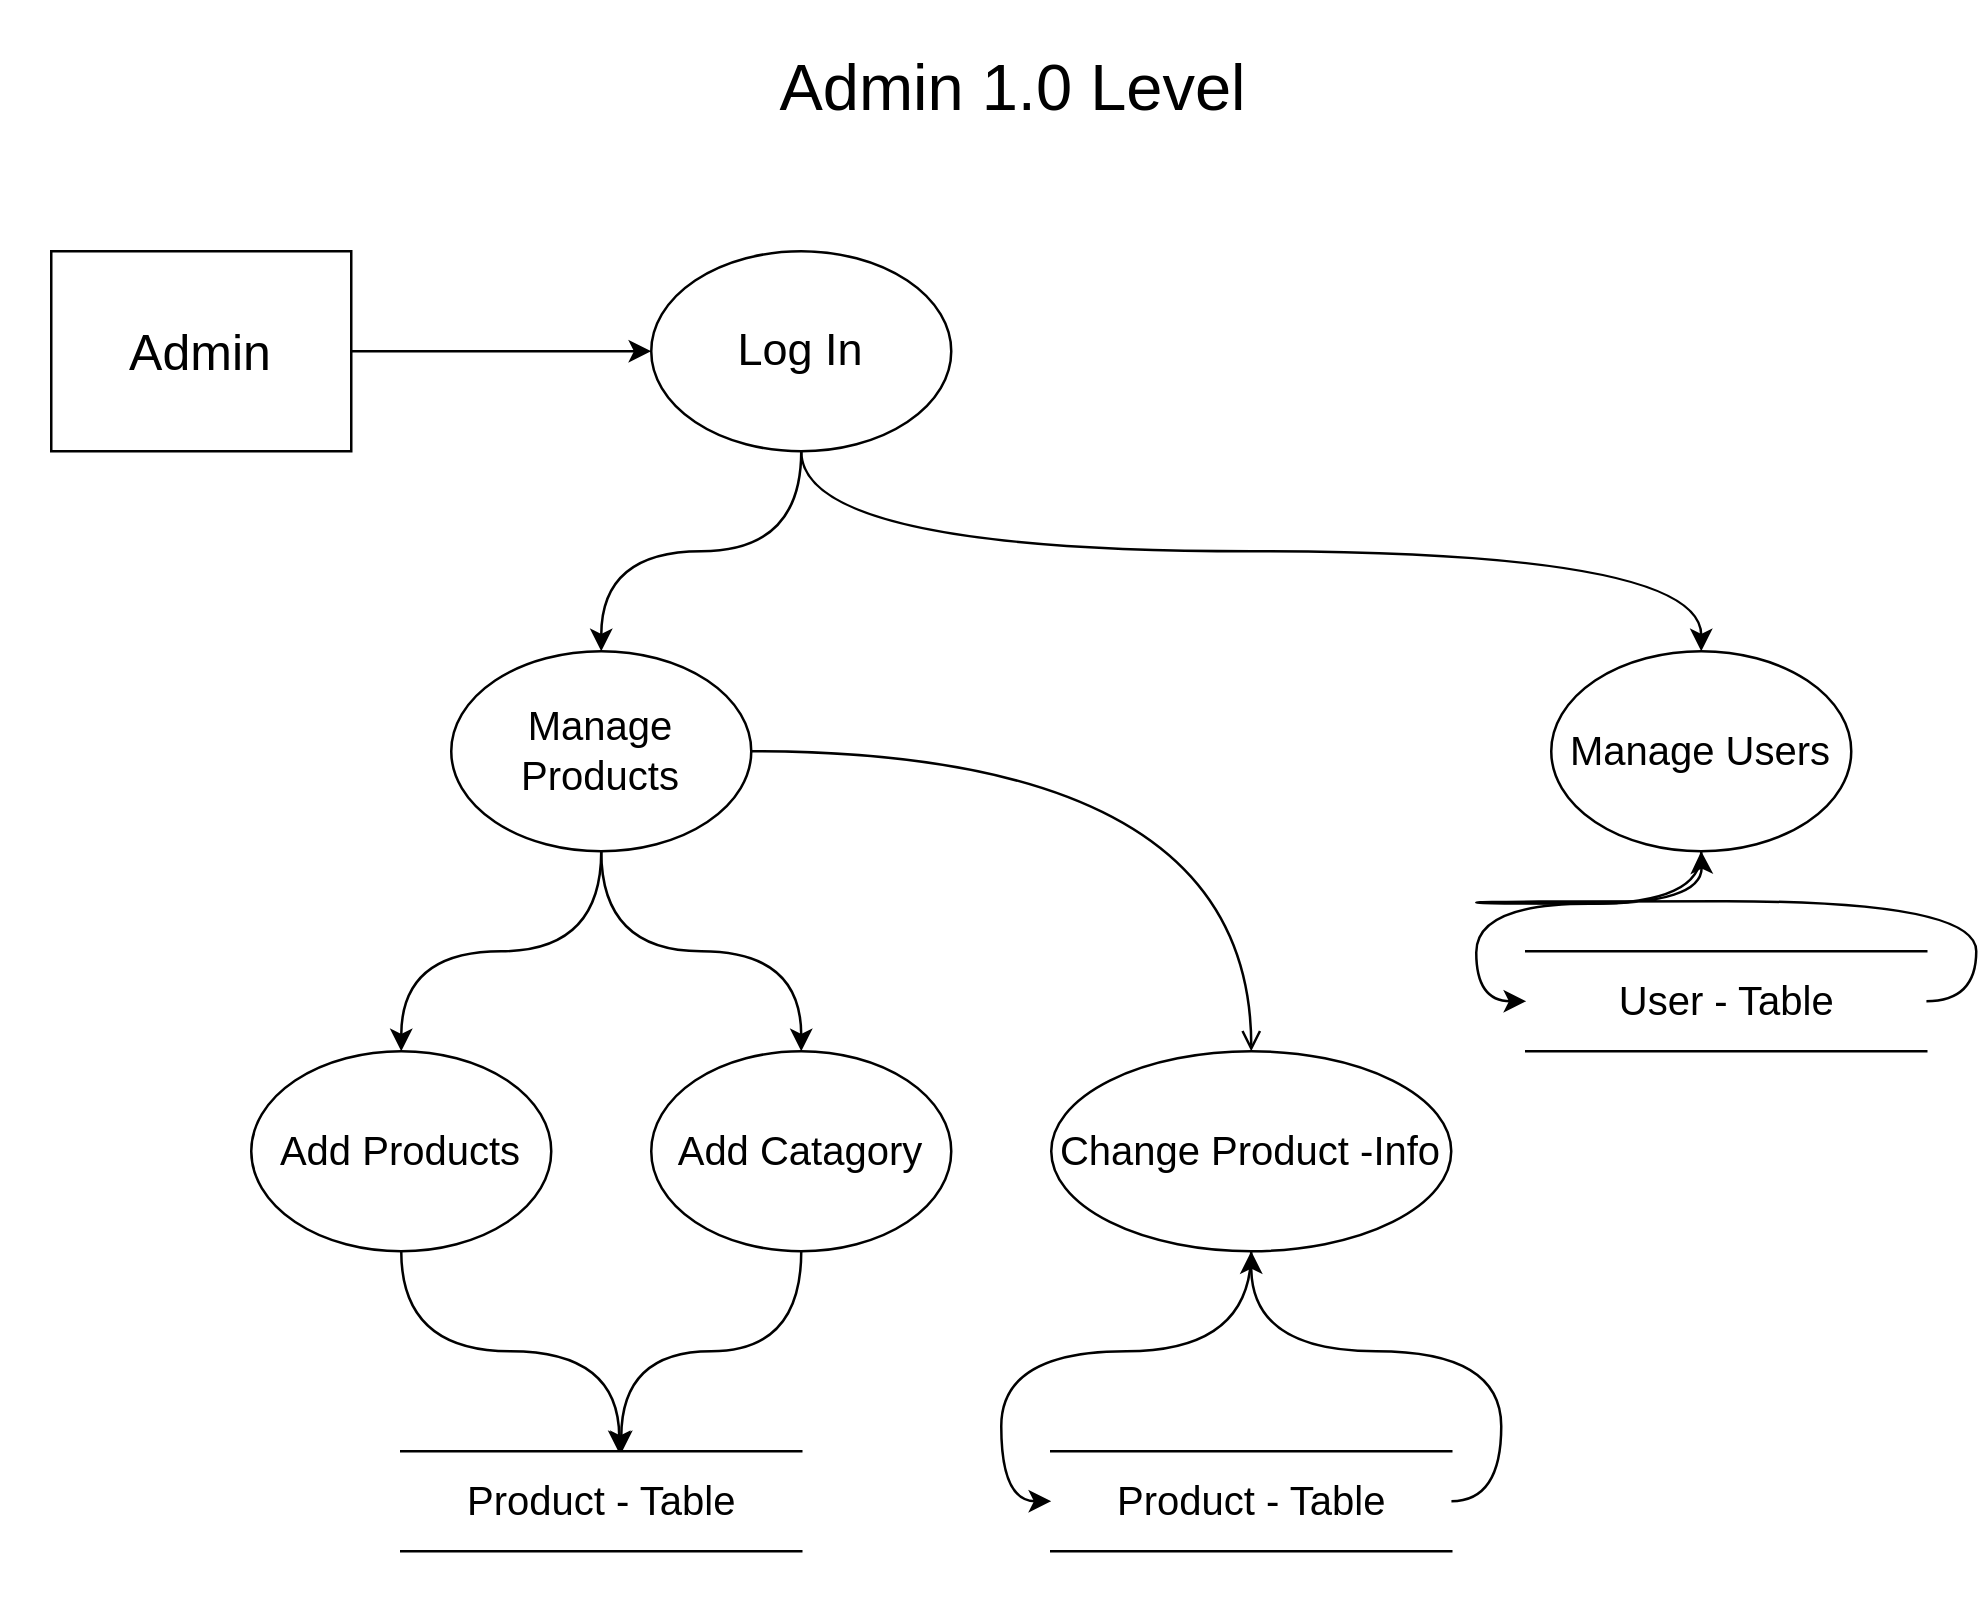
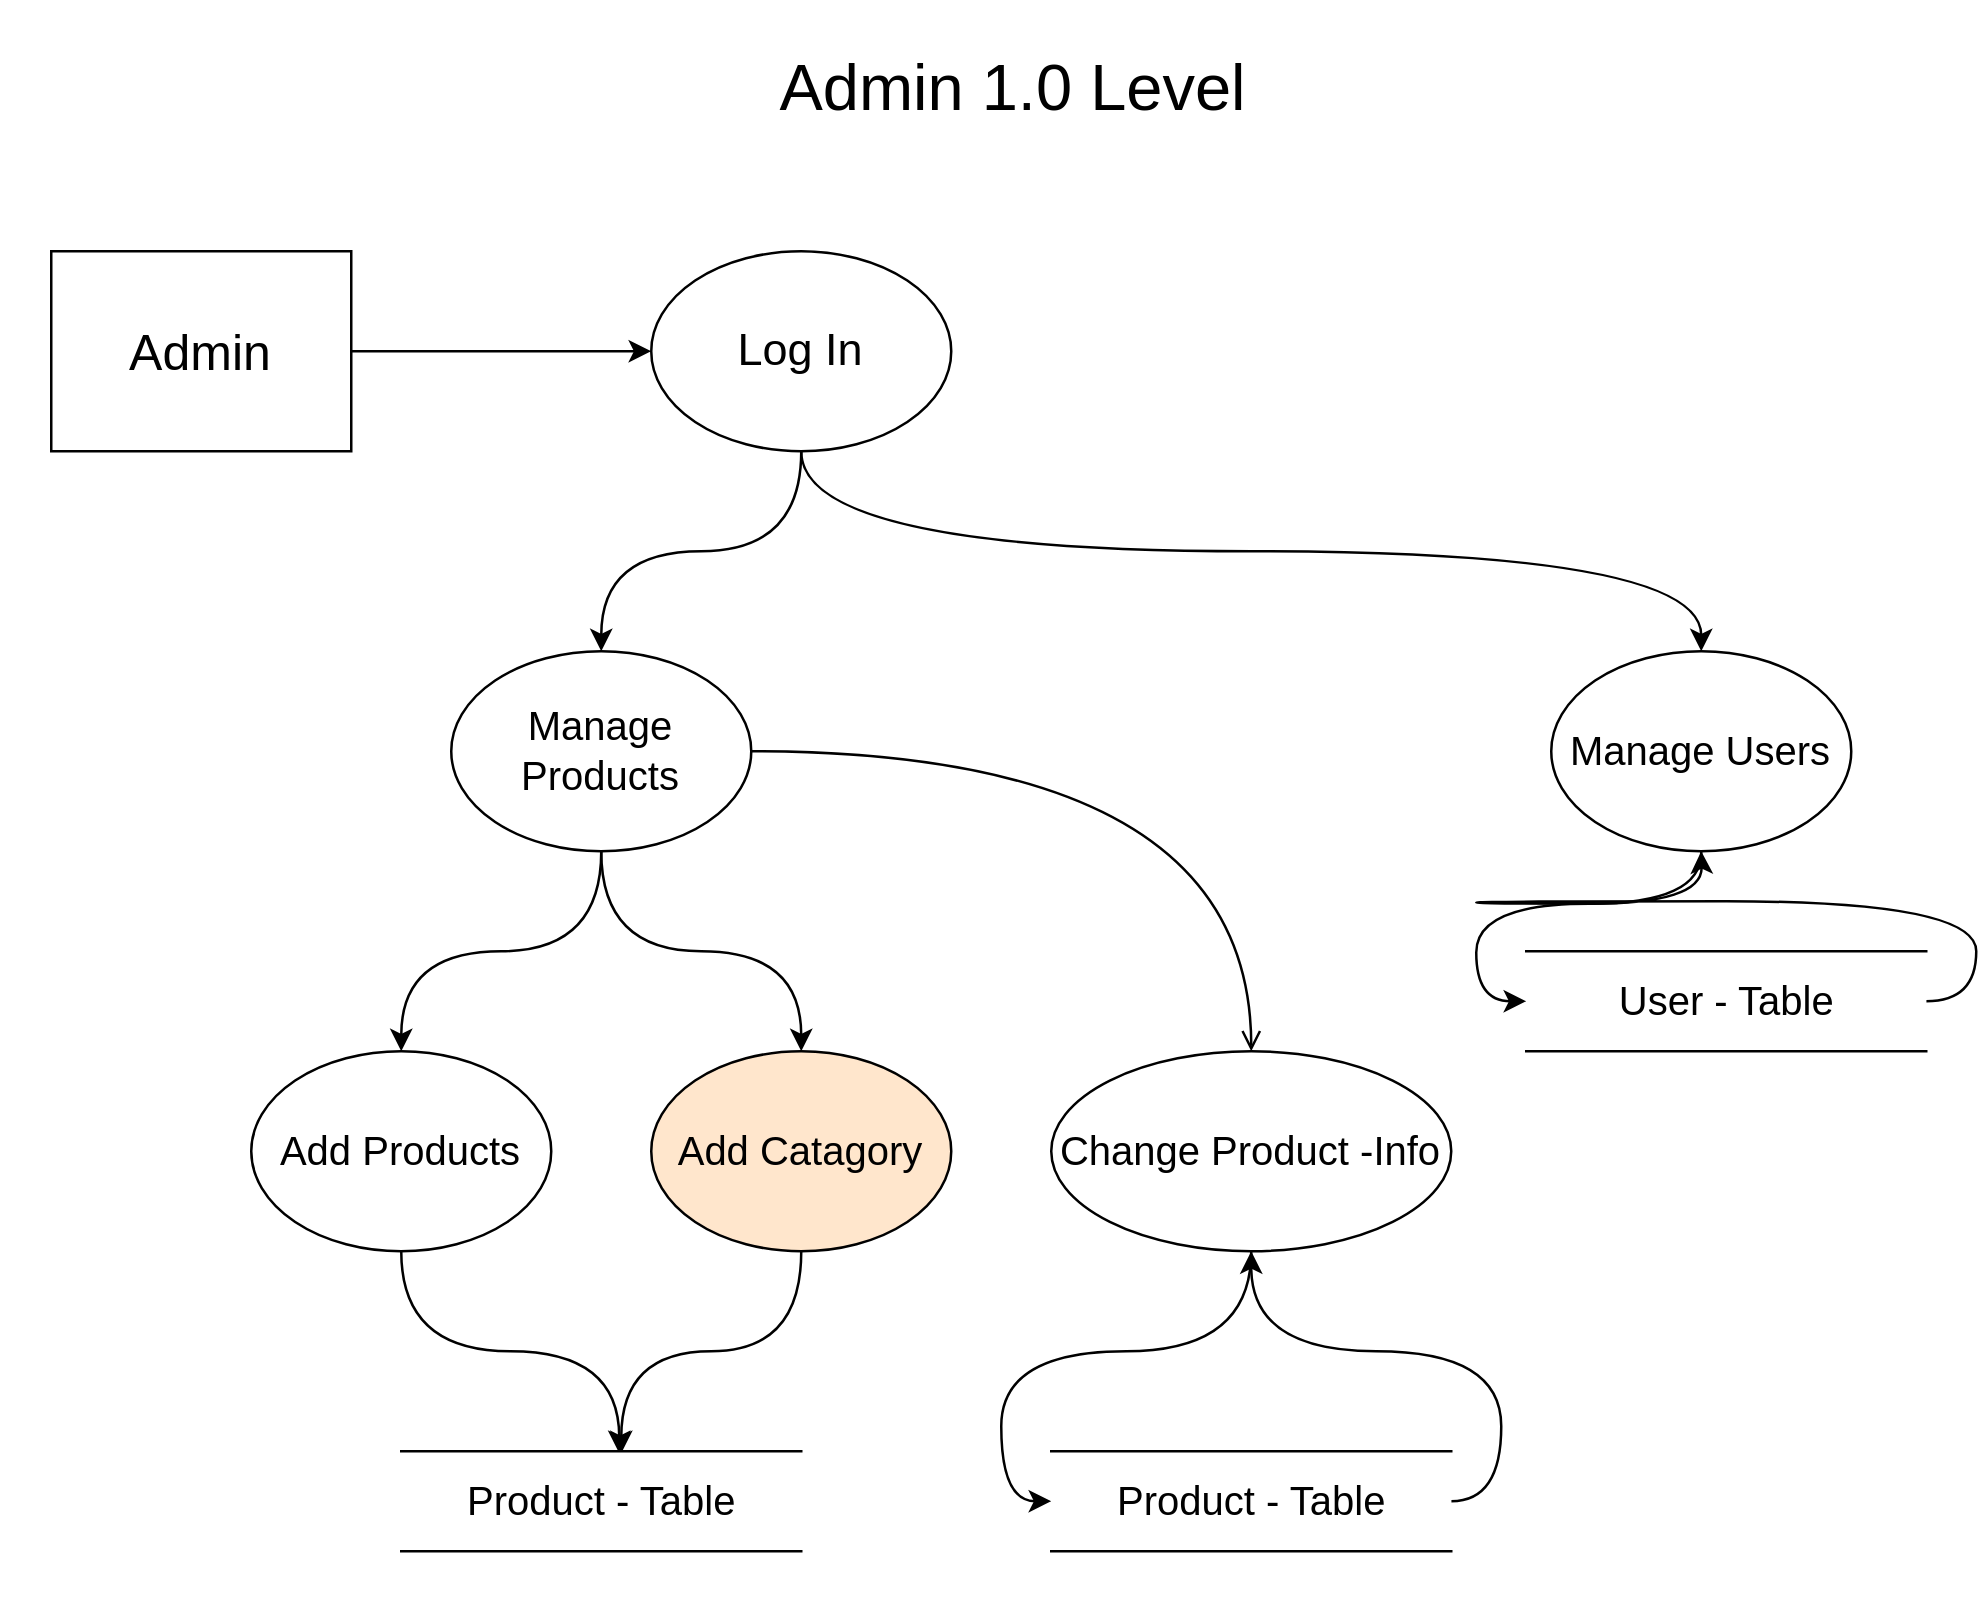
node "Add Catagory": fillcolor #ffffff -> #ffe6cc
